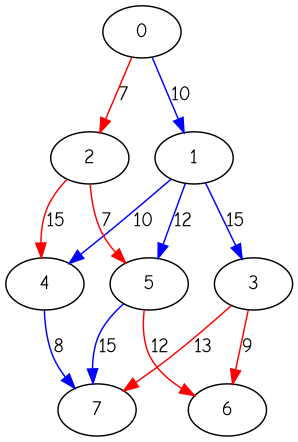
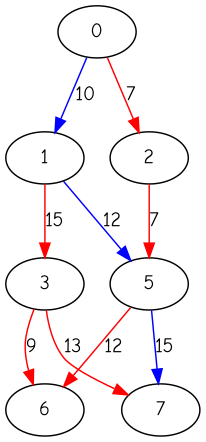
edge "1" -> "3": color blue -> red
node "4": removed
